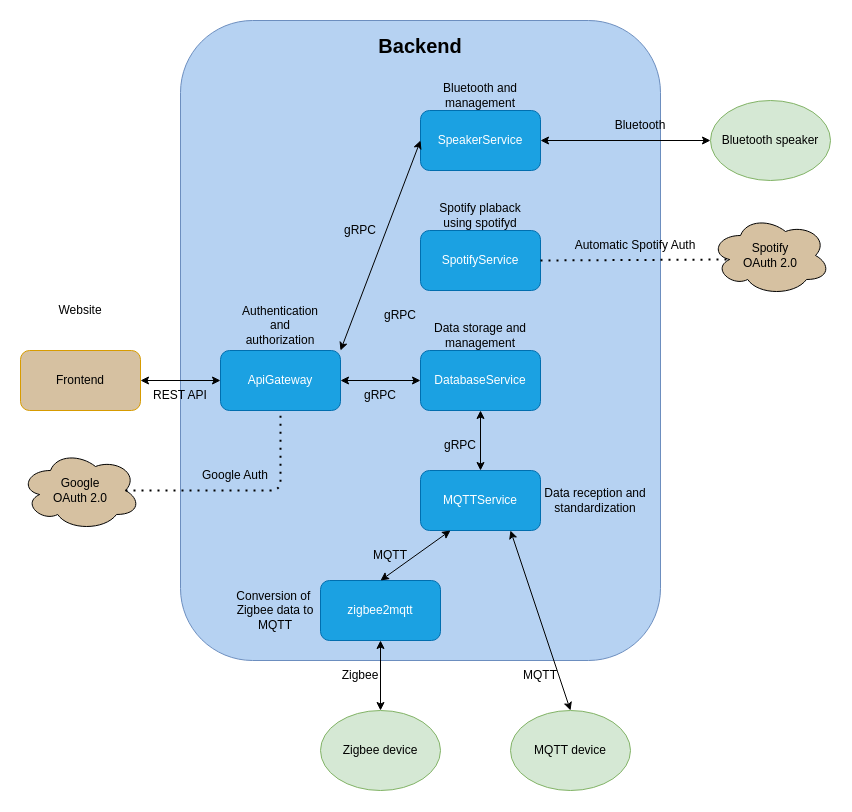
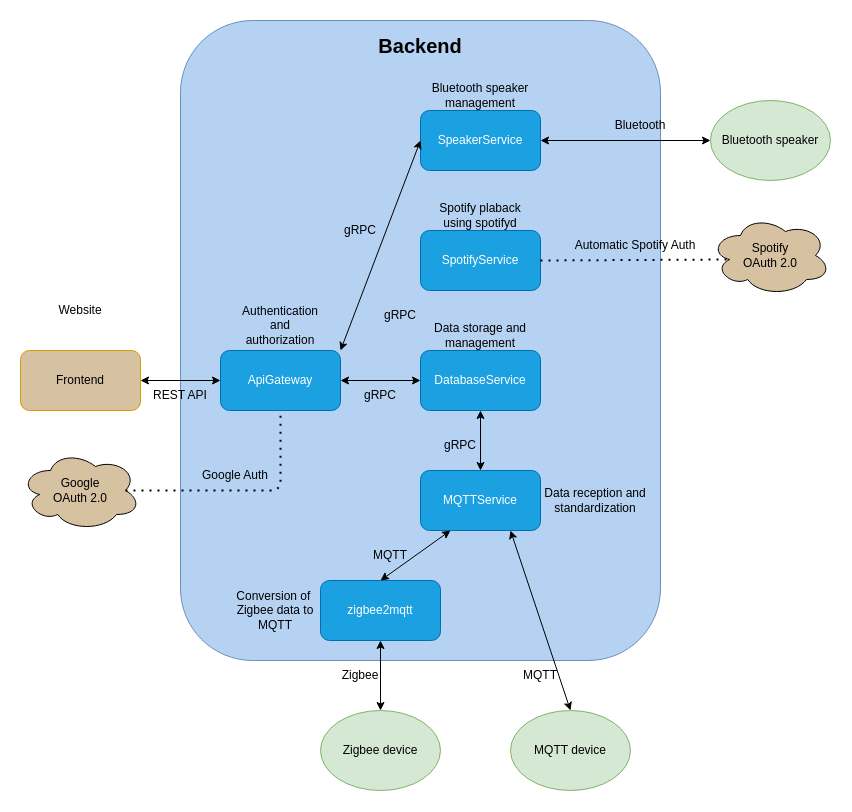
node "Bluetooth and management": label "Bluetooth and management" -> "Bluetooth speaker management"
